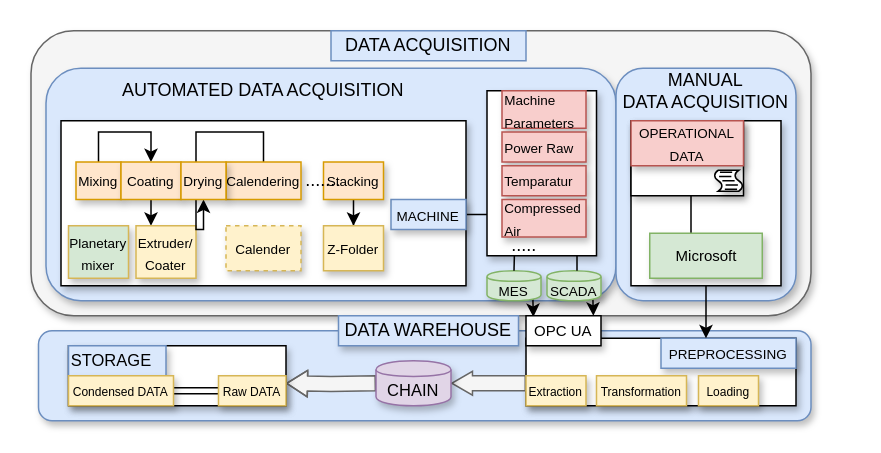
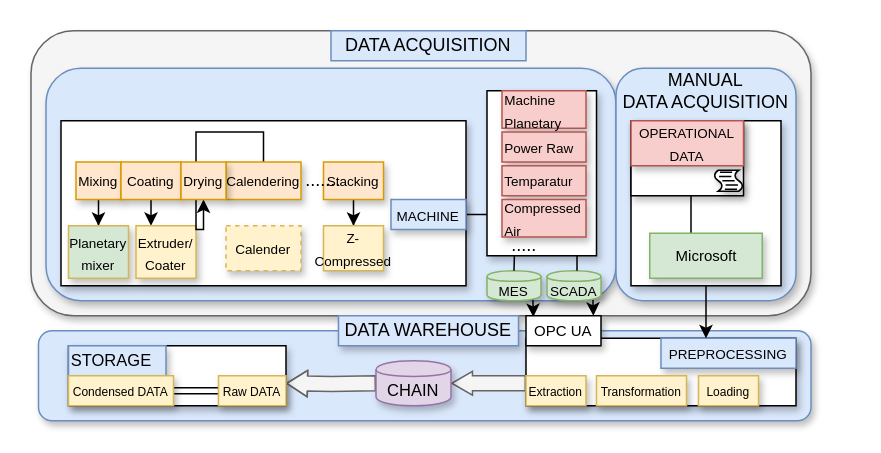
node "AUTOMATED DATA ACQUISITION": removed
node "Machine Parameters": label "Machine Parameters" -> "Machine Planetary"
edge "Mixing" -> "Coating": now "Mixing" -> "Planetary mixer"
node "Z-Folder": label "Z-Folder" -> "Z-Compressed"
